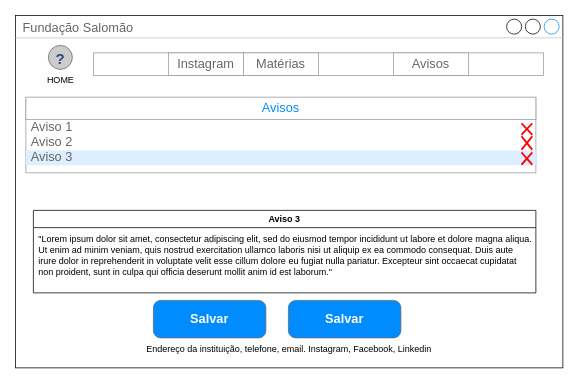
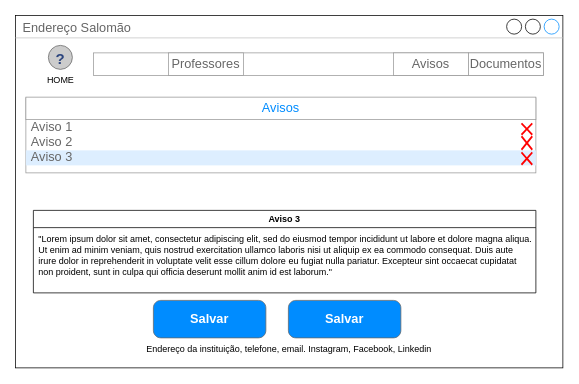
node "Fundação Salomão": label "Fundação Salomão" -> "Endereço Salomão"
node "Instagram": label "Instagram" -> "Professores"
node "Matérias": removed
node "Documentos": added
